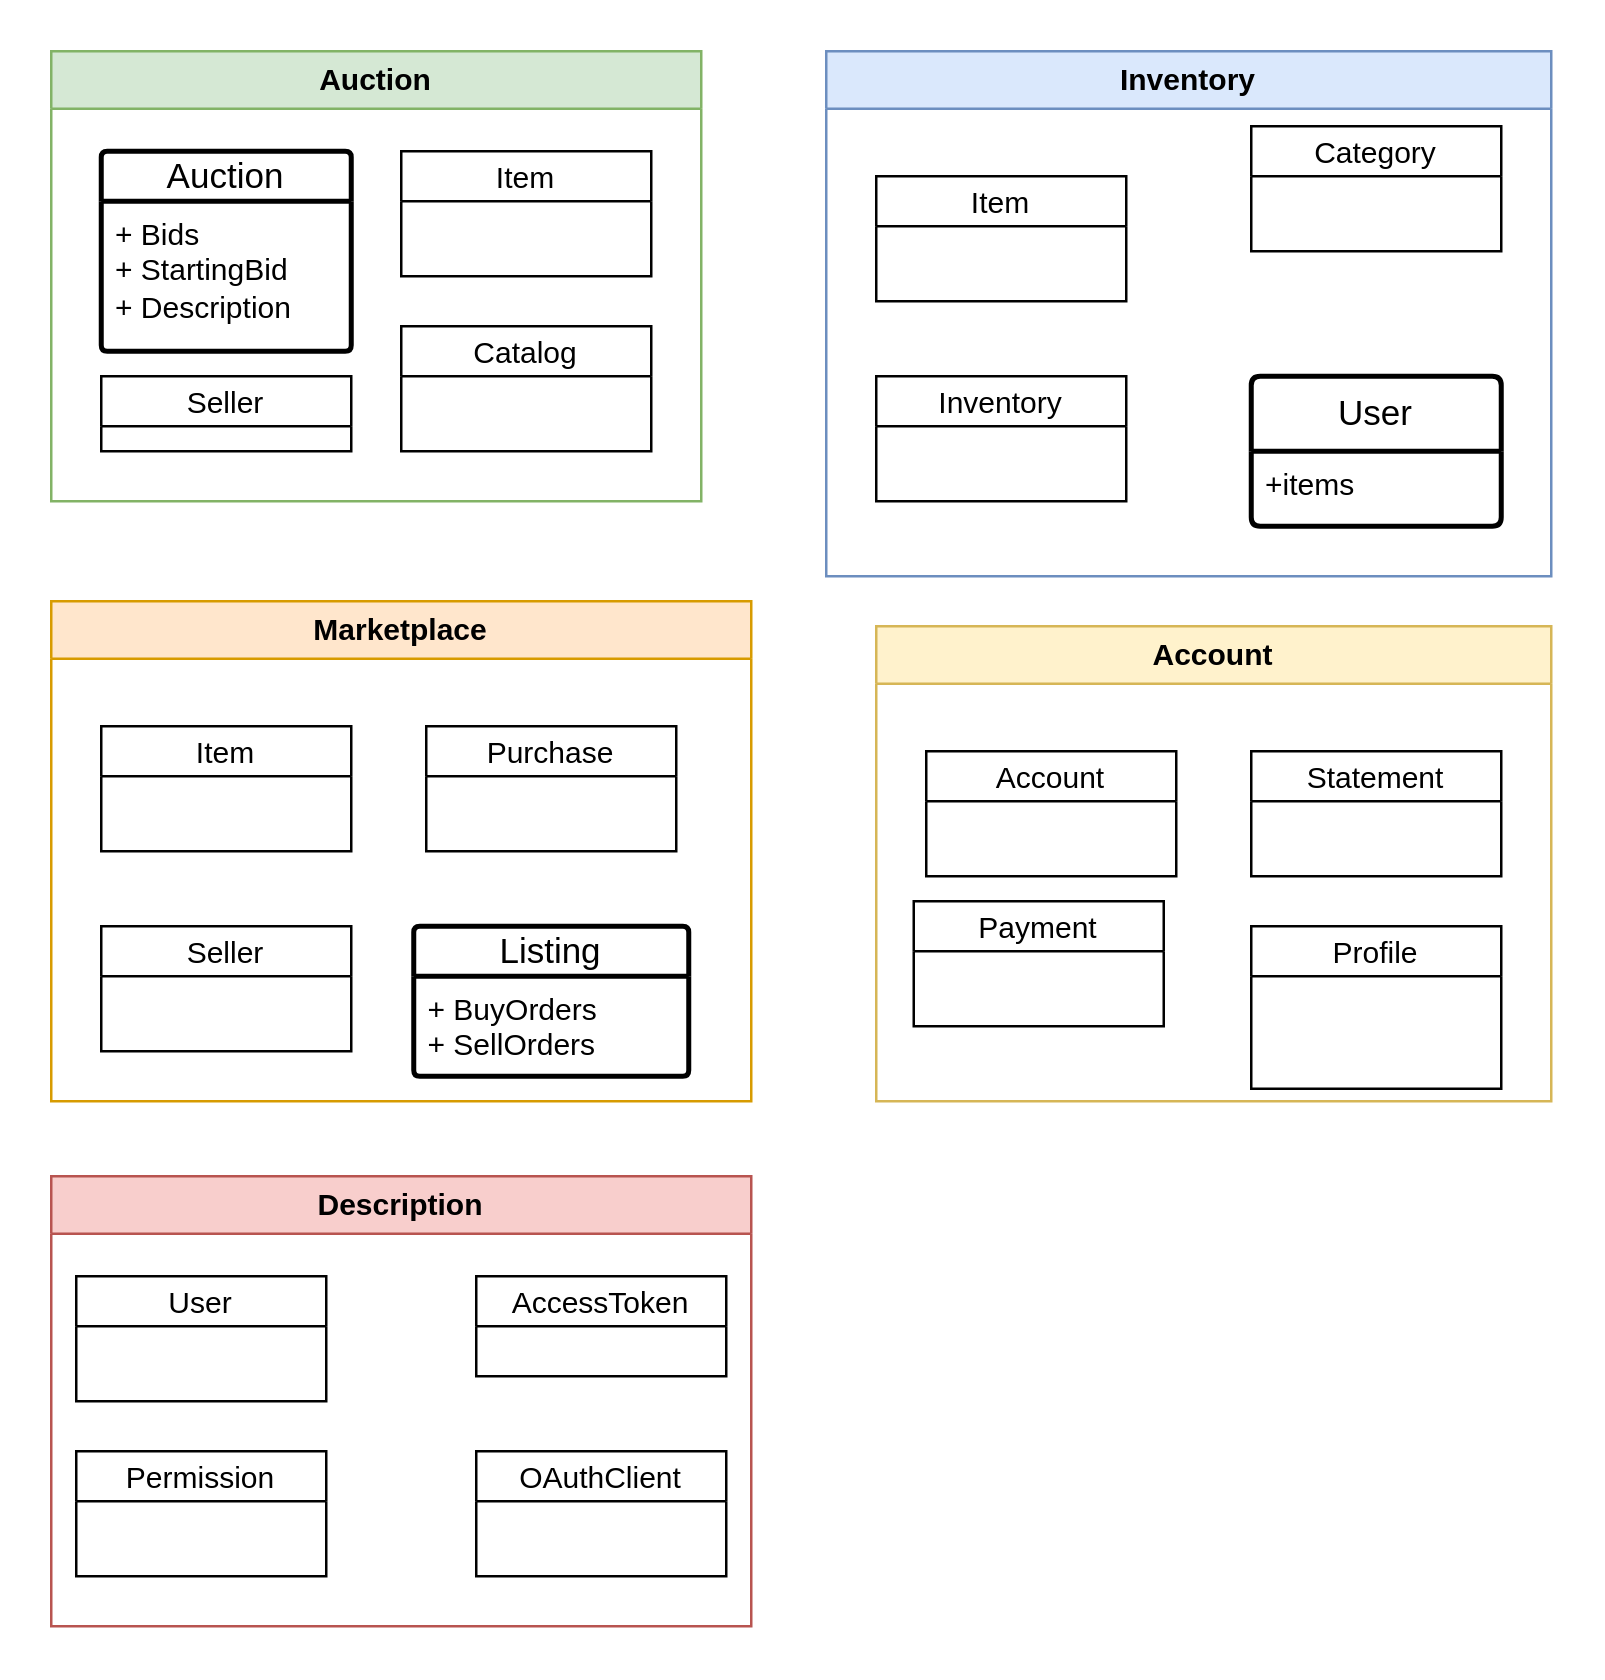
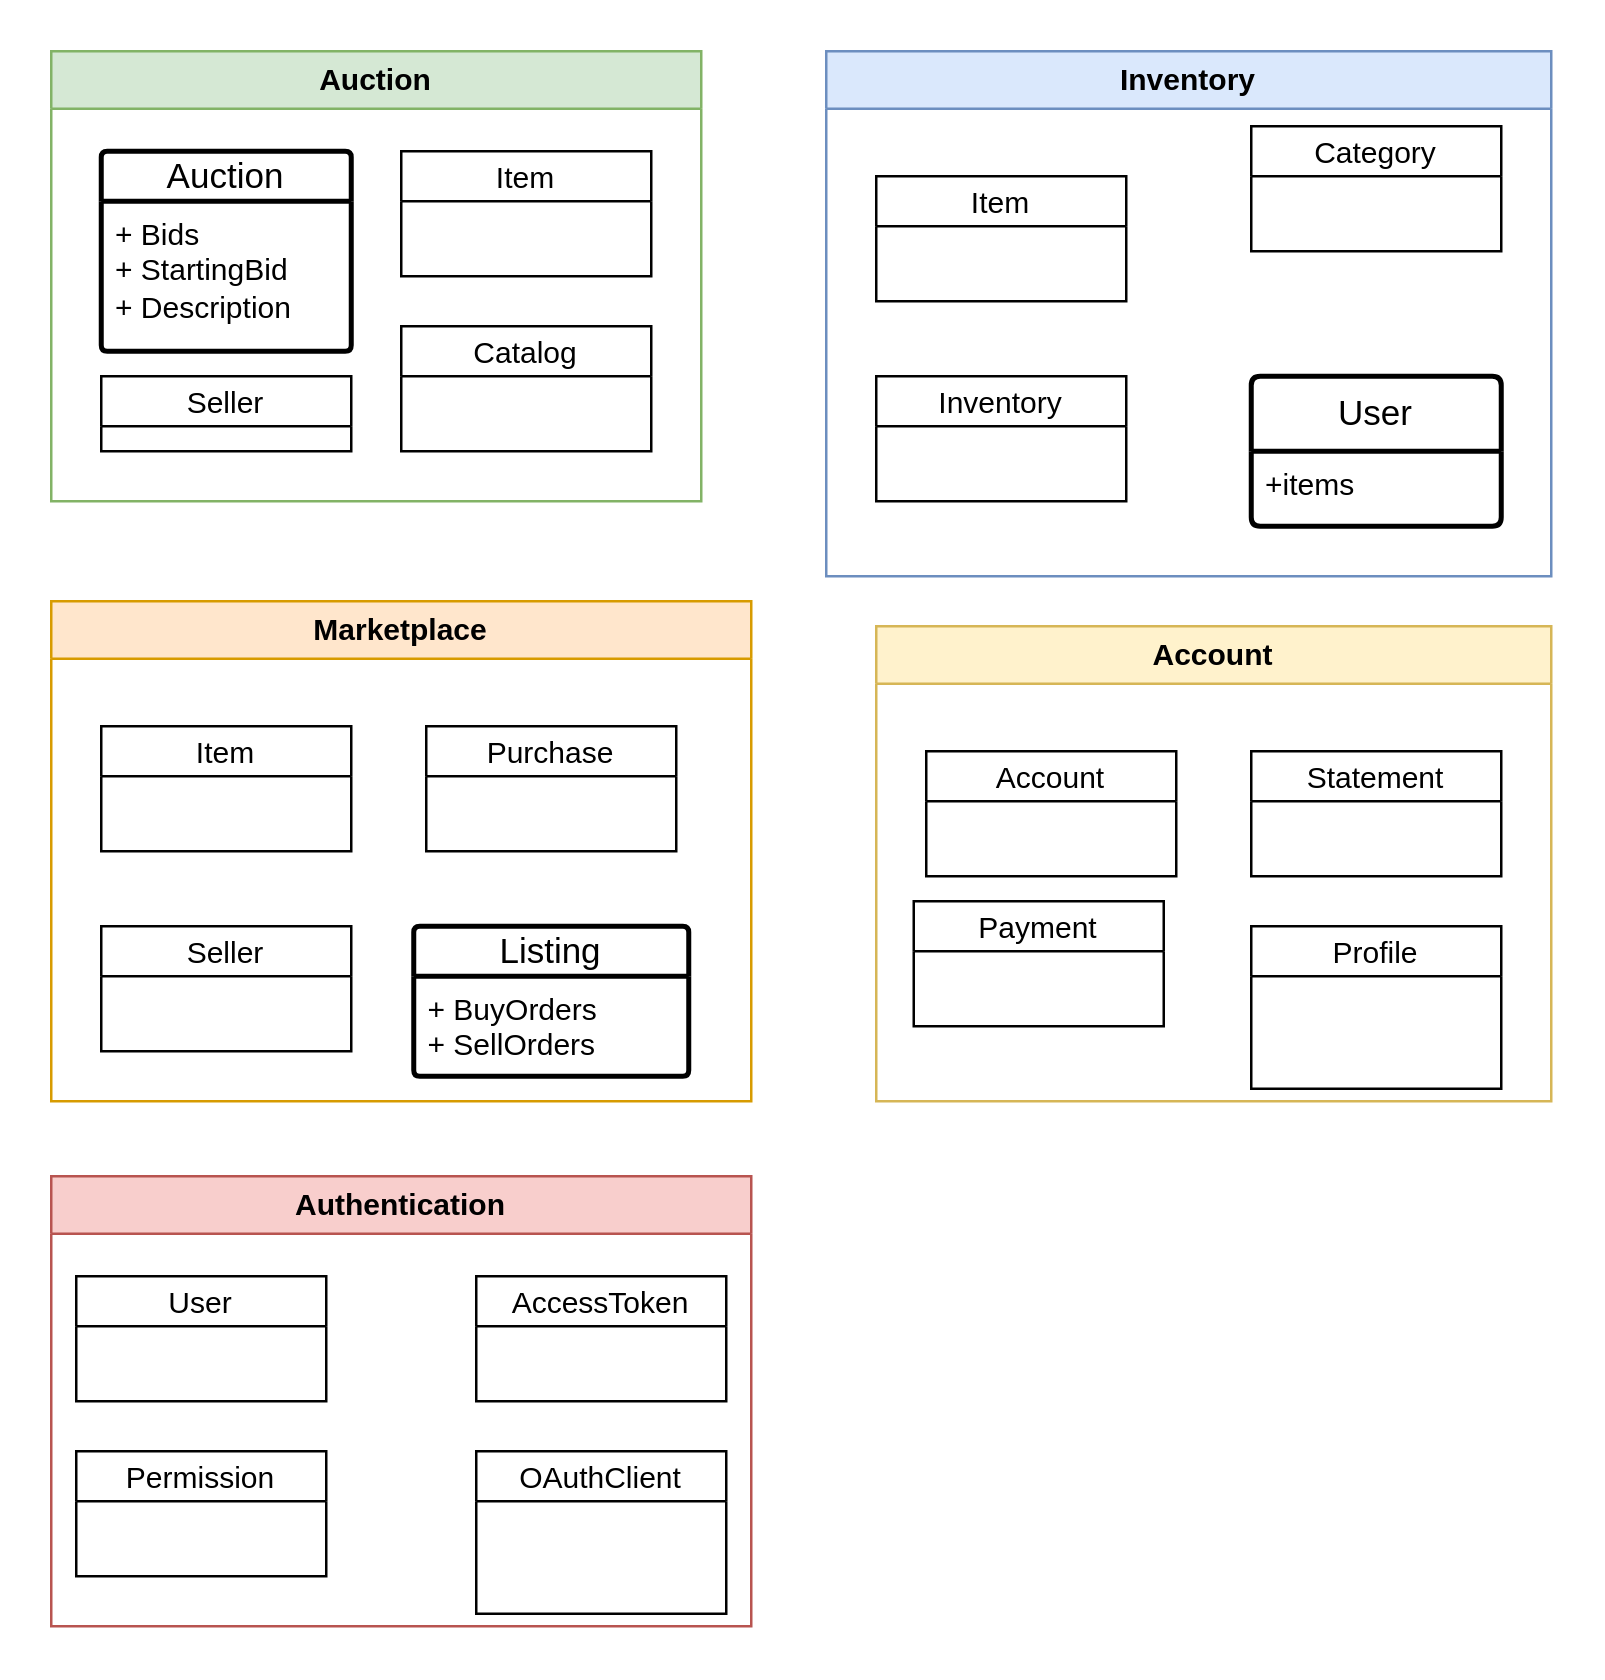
node "Description": label "Description" -> "Authentication"
node "AccessToken": size 250x100 -> 250x125
node "OAuthClient": size 250x125 -> 250x163
